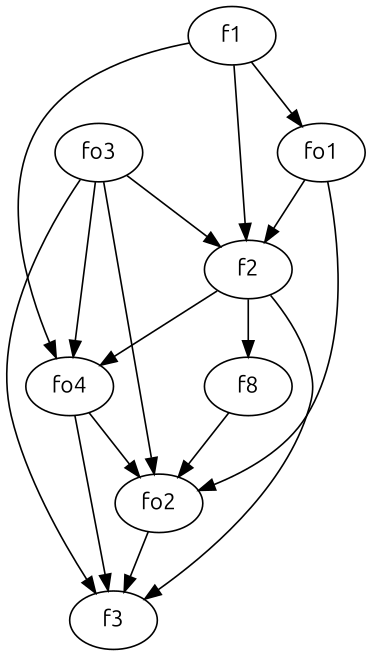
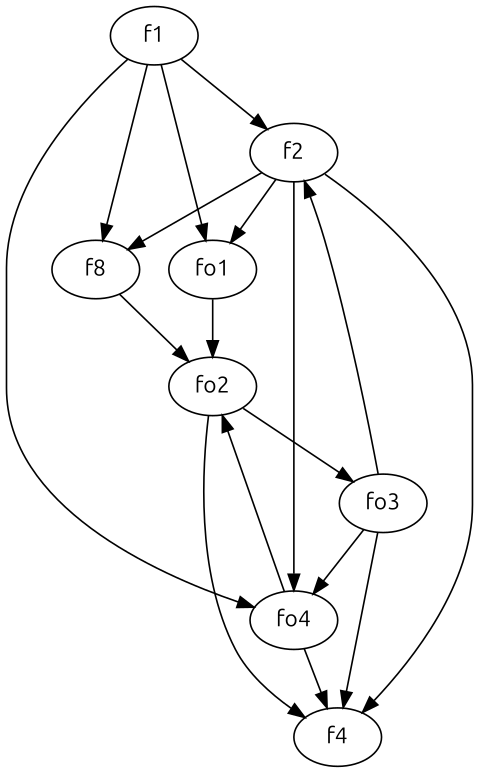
edge "f1" -> "f8": added
edge "fo1" -> "f2": reversed
edge "fo3" -> "fo2": reversed
node "f3": label "f3" -> "f4"
